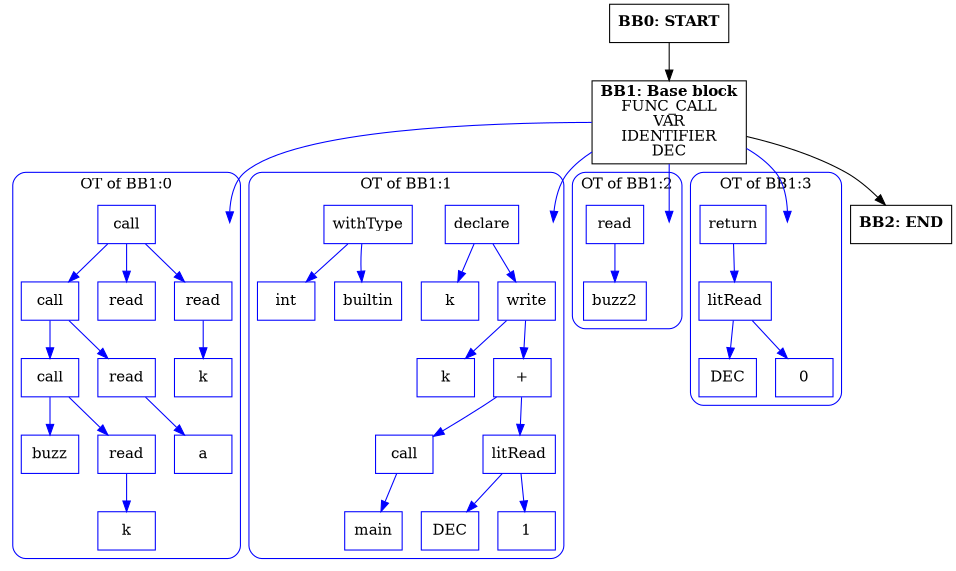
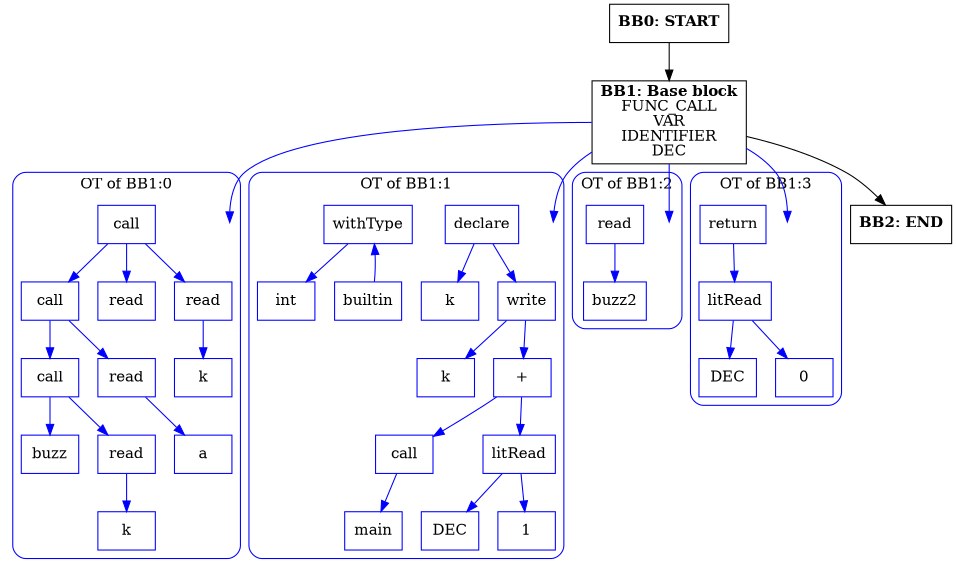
edge "withType" -> "builtin": reversed
